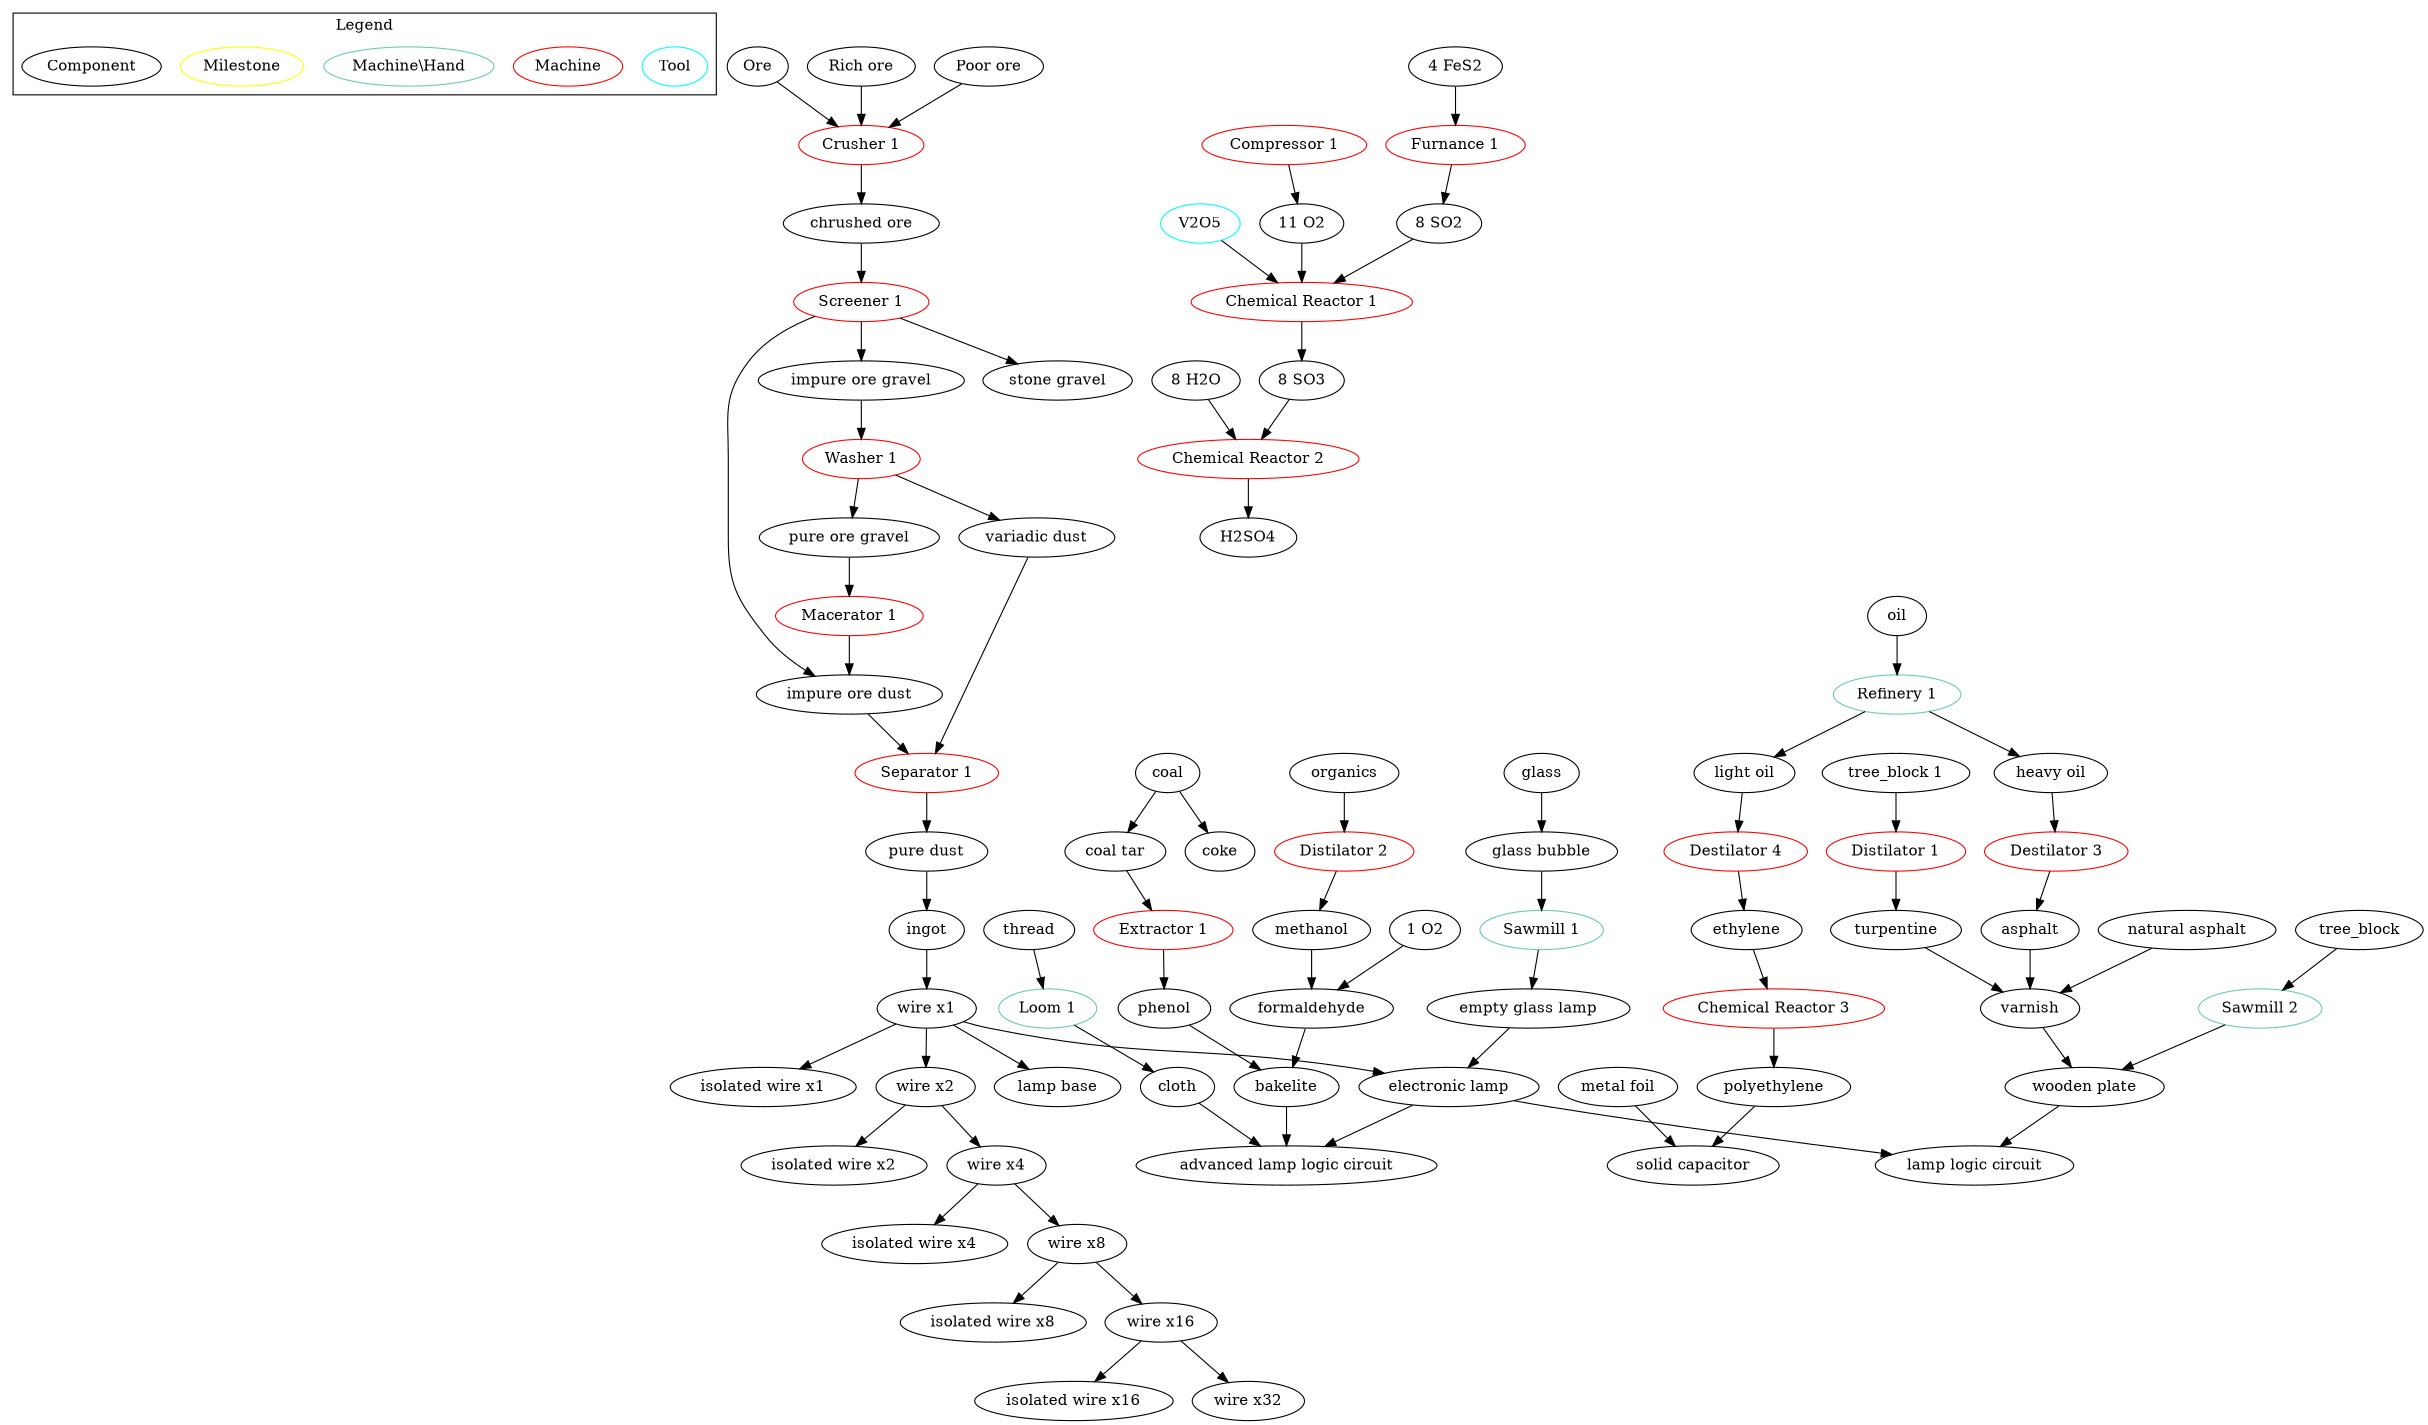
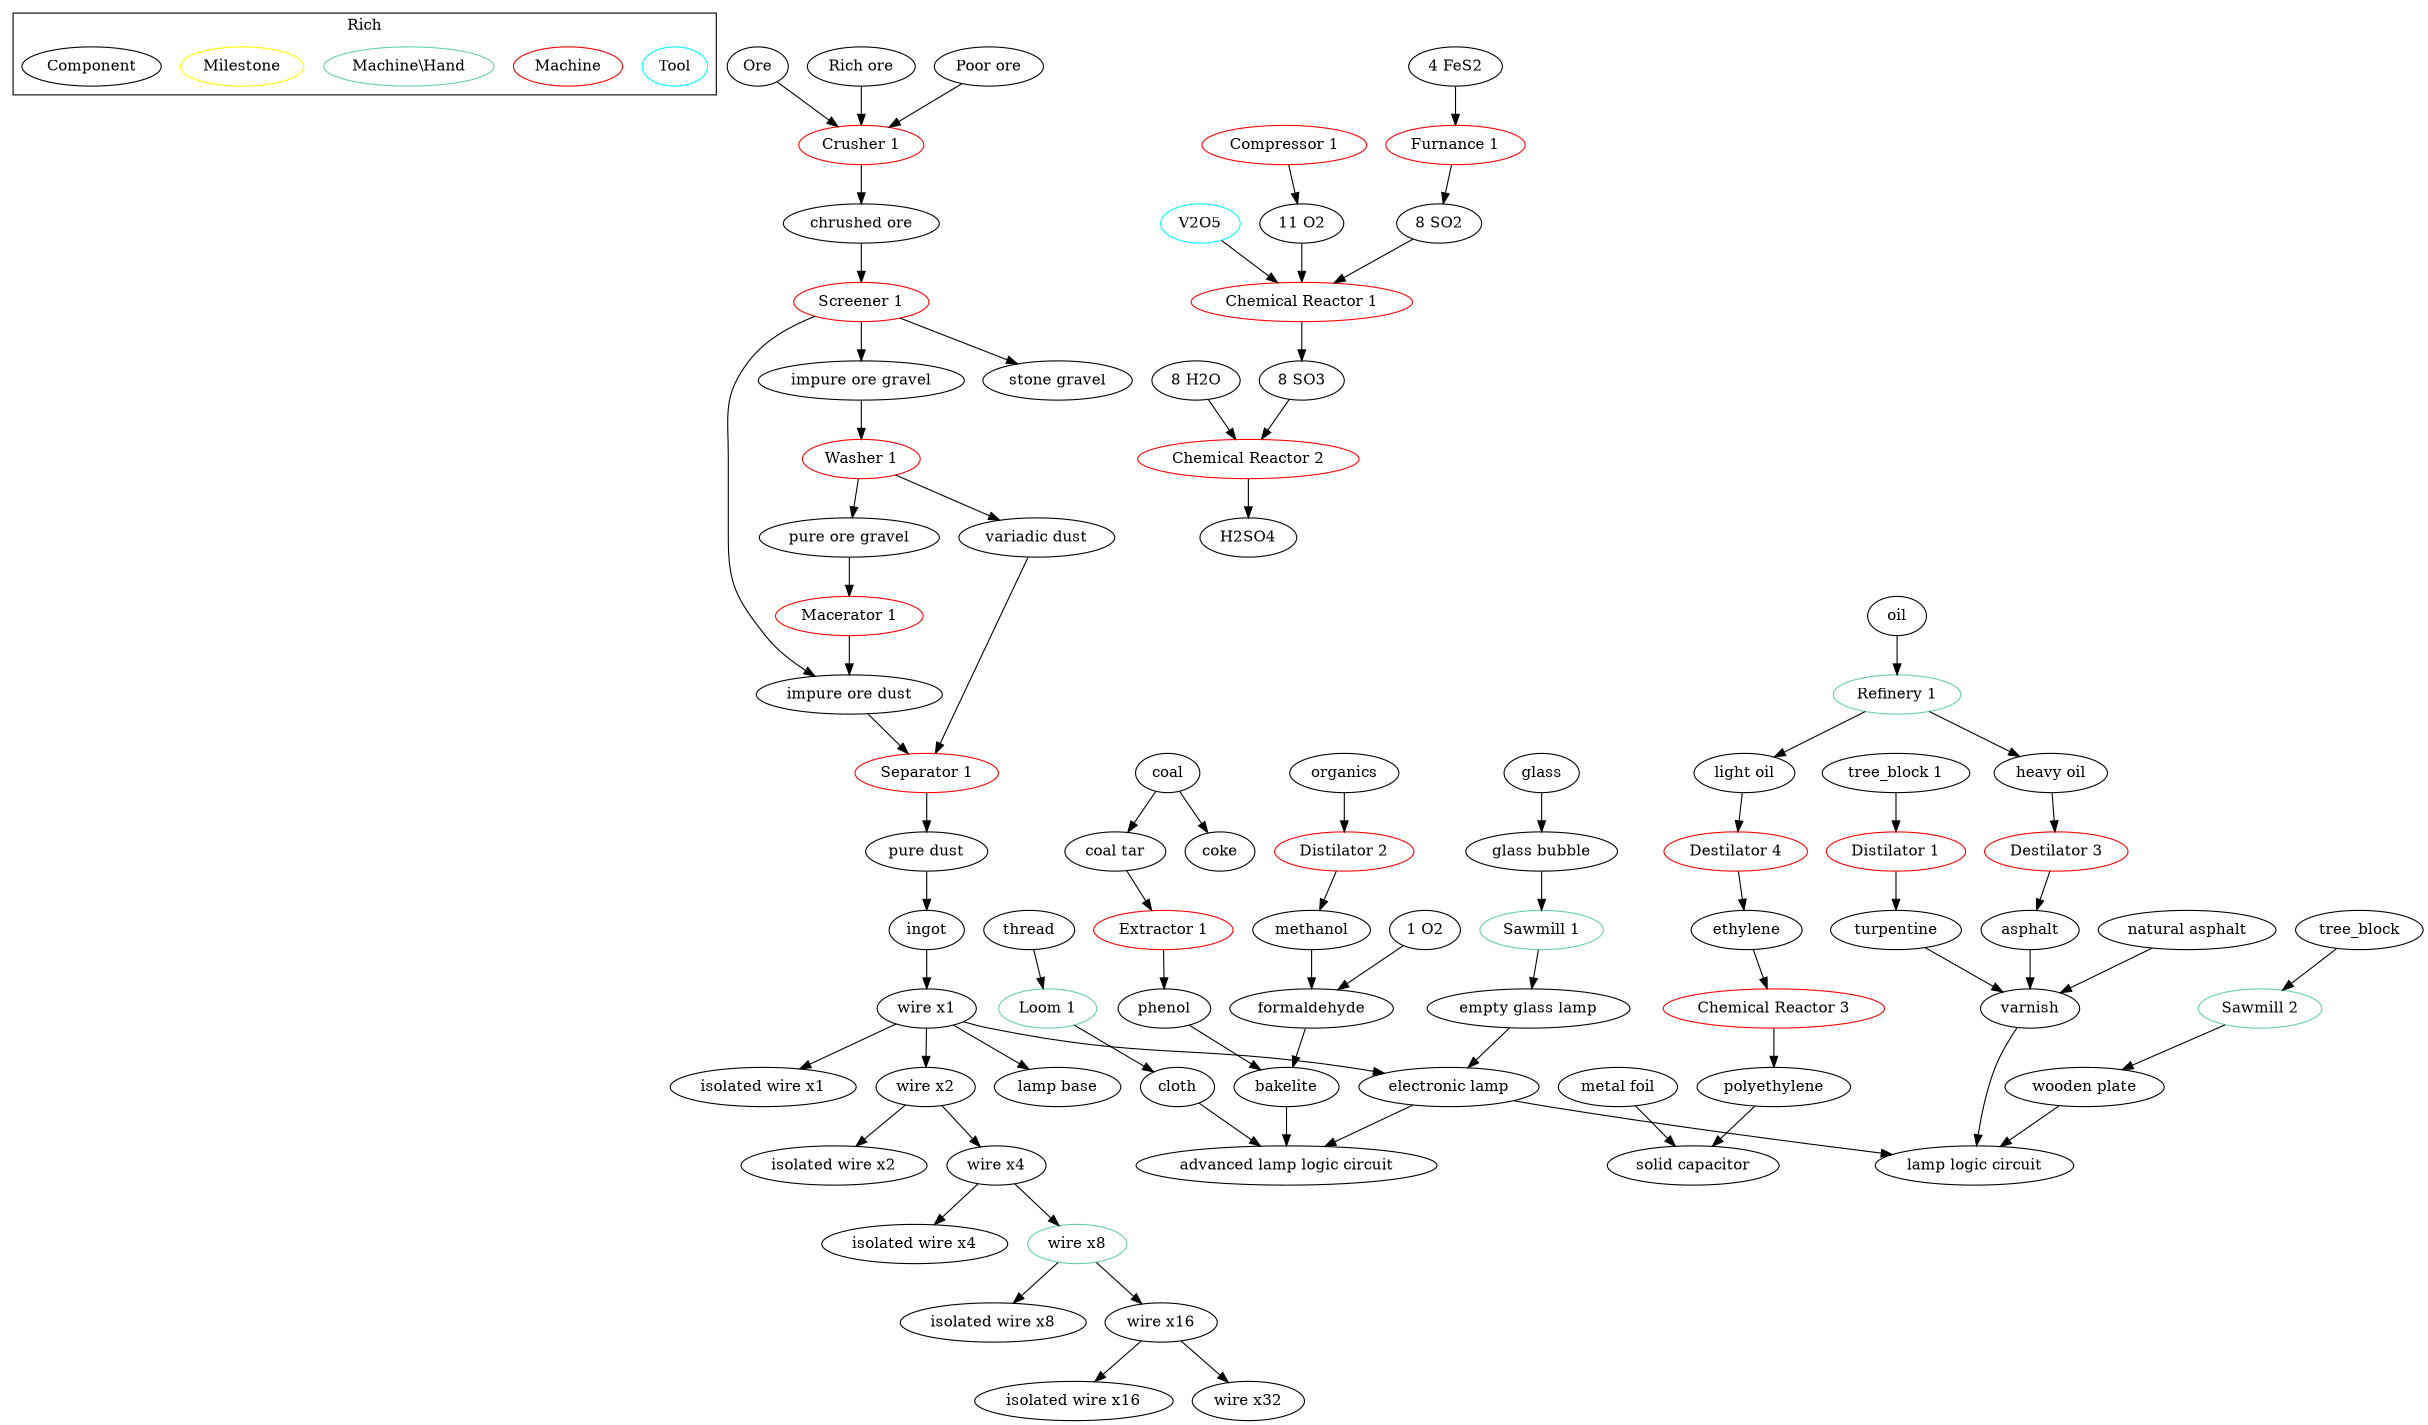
cluster "Legend": label "Legend" -> "Rich"
edge "varnish" -> "wooden plate": now "varnish" -> "lamp logic circuit"
node "wire x8": color black -> aquamarine3
